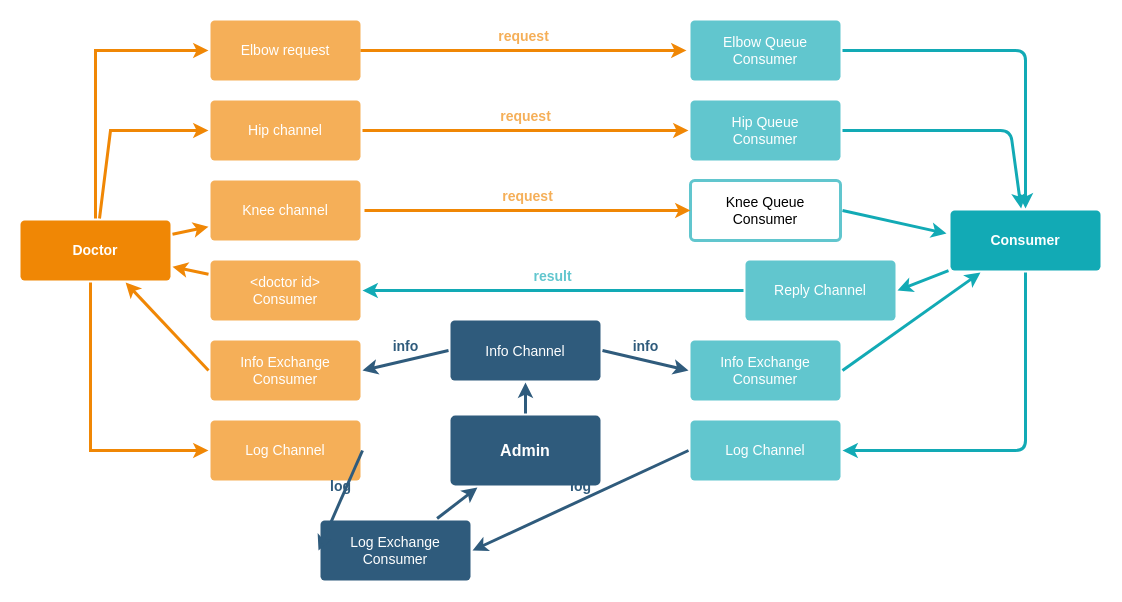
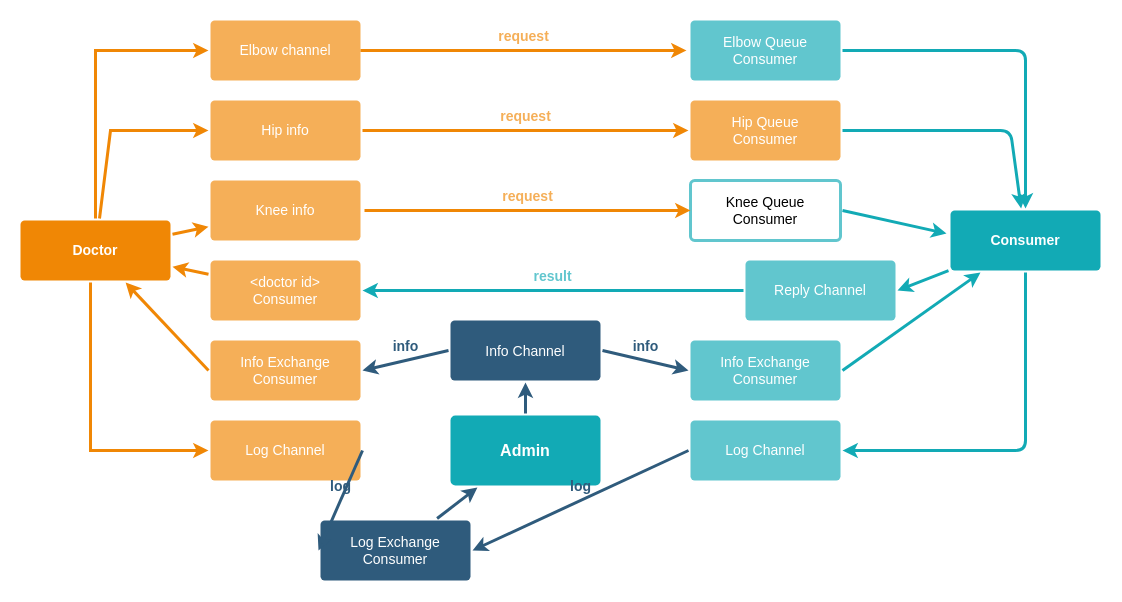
node "Elbow request": label "Elbow request" -> "Elbow channel"
node "Hip channel": label "Hip channel" -> "Hip info"
node "Hip Queue Consumer": fillcolor #61c6ce -> #f5af58
node "Knee channel": label "Knee channel" -> "Knee info"
node "Admin": fillcolor #2f5b7c -> #12aab5
